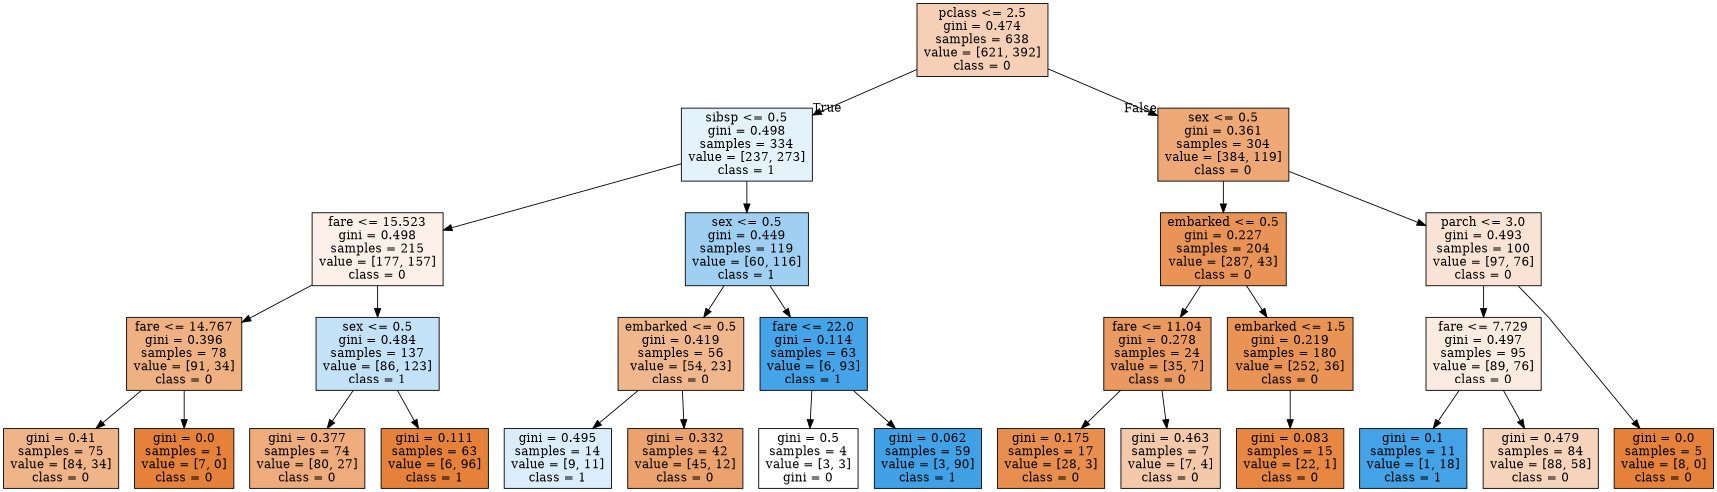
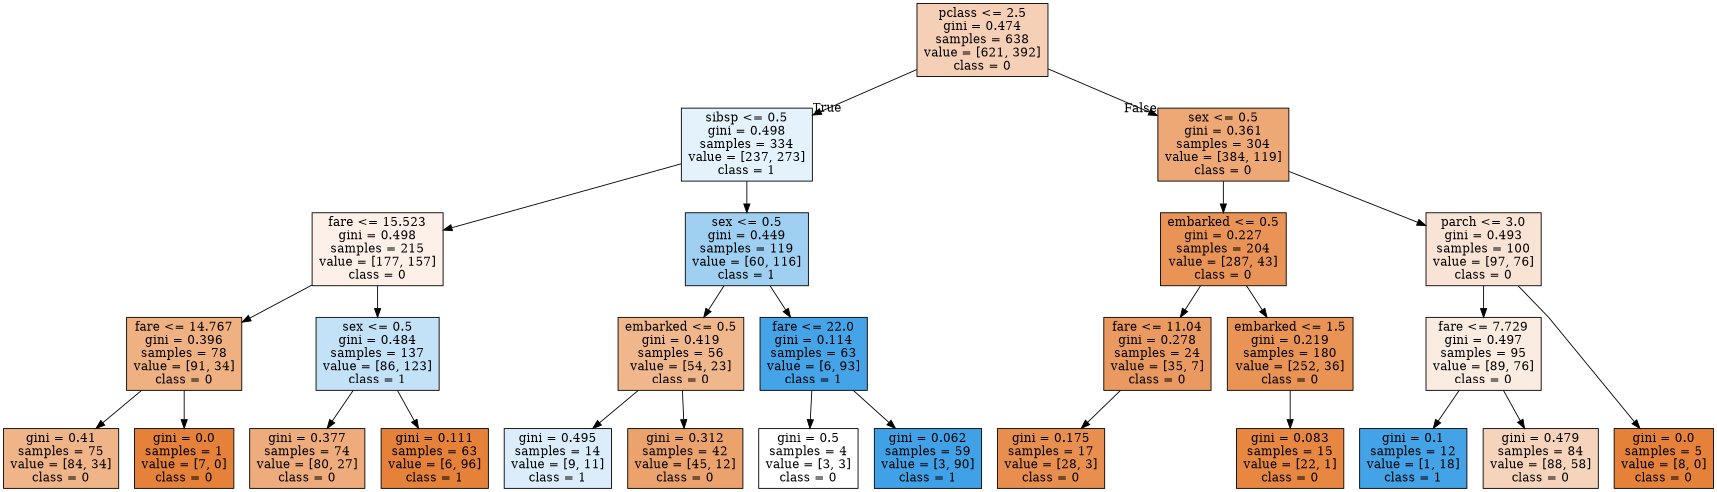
node "gini = 0.332 samples = 42 value = [45, 12] class = 0": label "gini = 0.332 samples = 42 value = [45, 12] class = 0" -> "gini = 0.312 samples = 42 value = [45, 12] class = 0"
node "gini = 0.5 samples = 4 value = [3, 3] gini = 0": label "gini = 0.5 samples = 4 value = [3, 3] gini = 0" -> "gini = 0.5 samples = 4 value = [3, 3] class = 0"
node "gini = 0.463 samples = 7 value = [7, 4] class = 0": removed
node "gini = 0.1 samples = 11 value = [1, 18] class = 1": label "gini = 0.1 samples = 11 value = [1, 18] class = 1" -> "gini = 0.1 samples = 12 value = [1, 18] class = 1"
